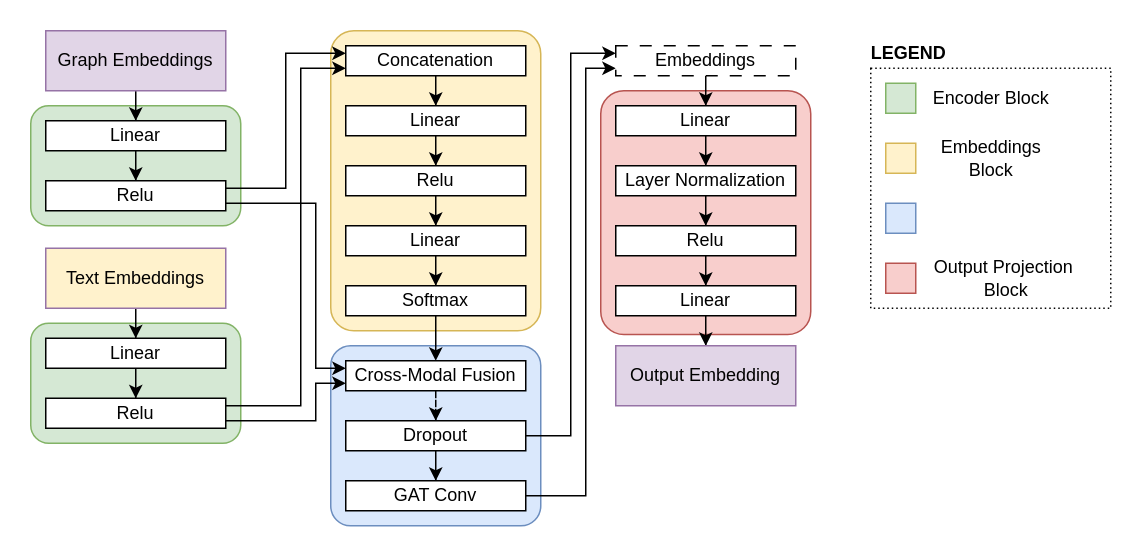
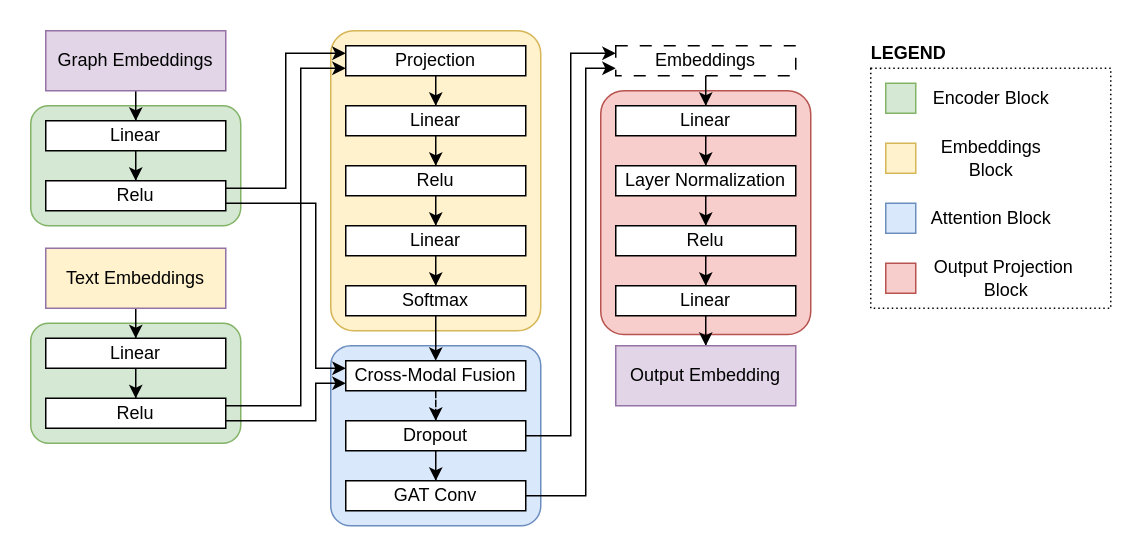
node "Concatenation": label "Concatenation" -> "Projection"
node "Attention Block": added
